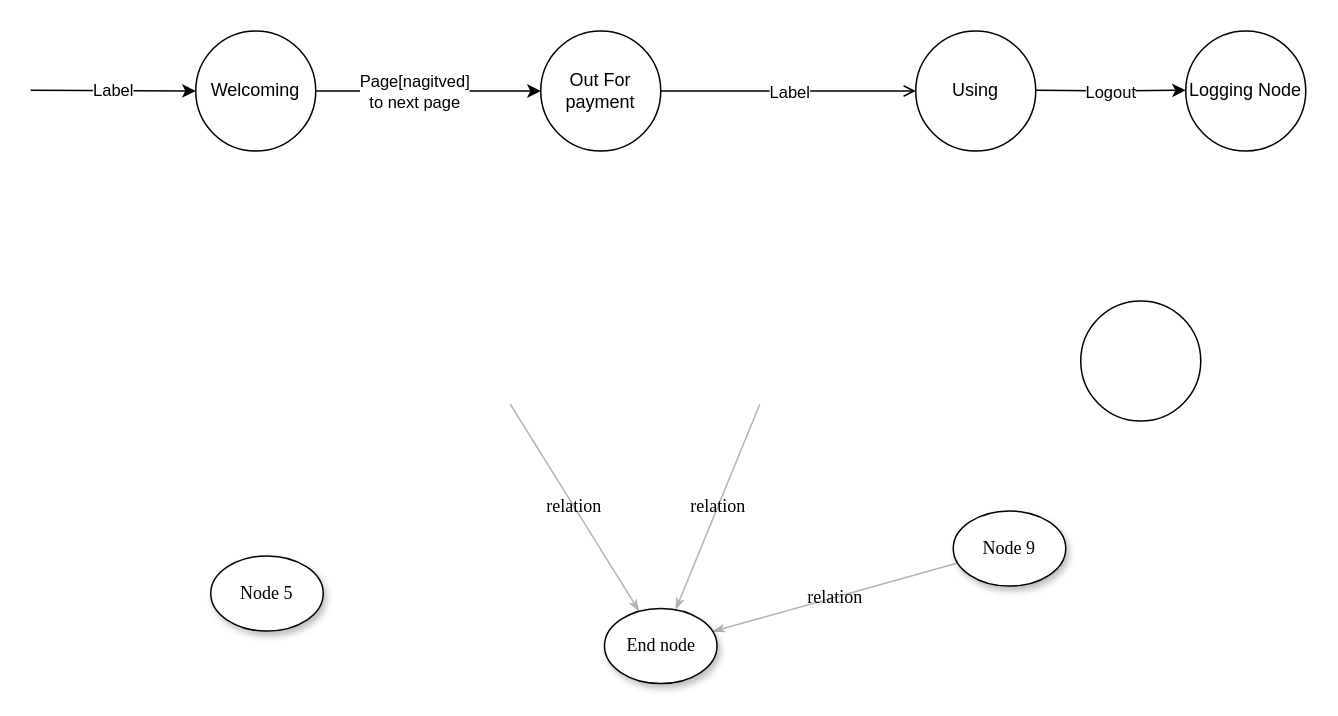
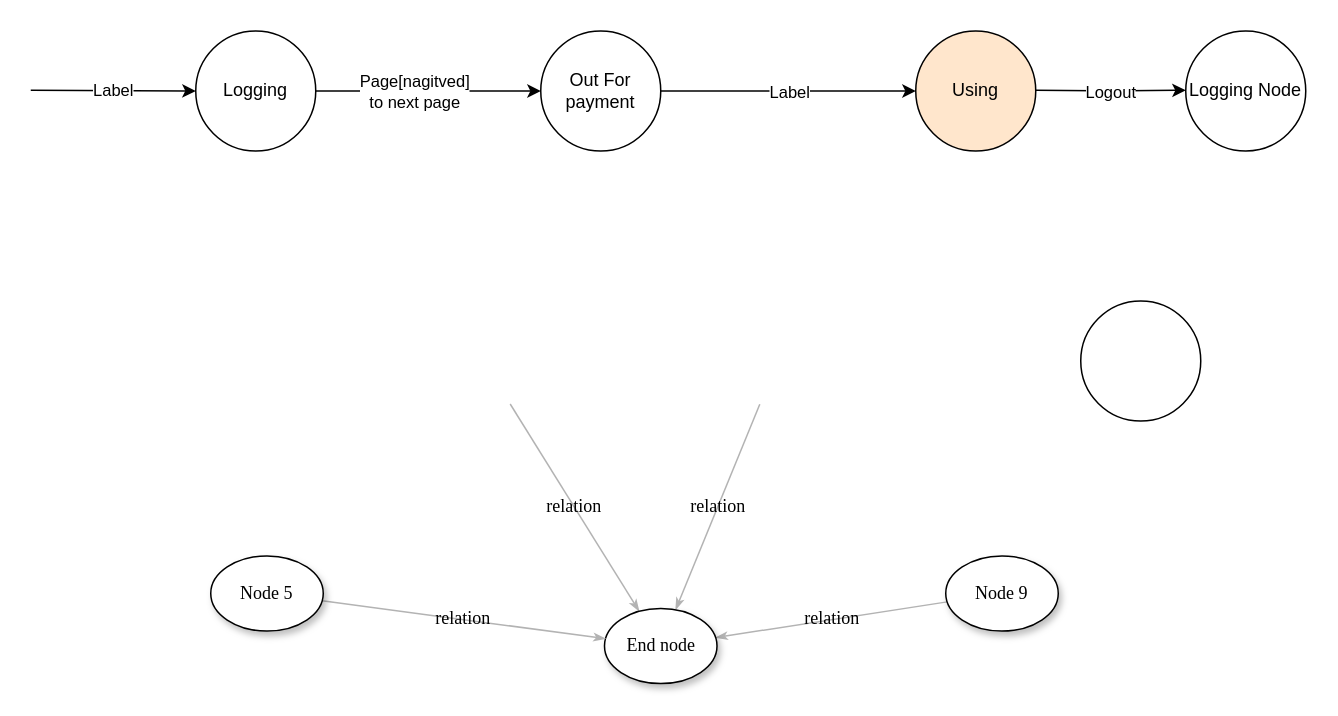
node "Welcoming": label "Welcoming" -> "Logging"
edge "Out For payment" -> "Using": arrowhead open -> classic
node "Using": fillcolor #ffffff -> #ffe6cc
node "Node 9": moved (1010, 548) -> (1002, 593)
edge "Node 5" -> "End node": added, label "relation"
